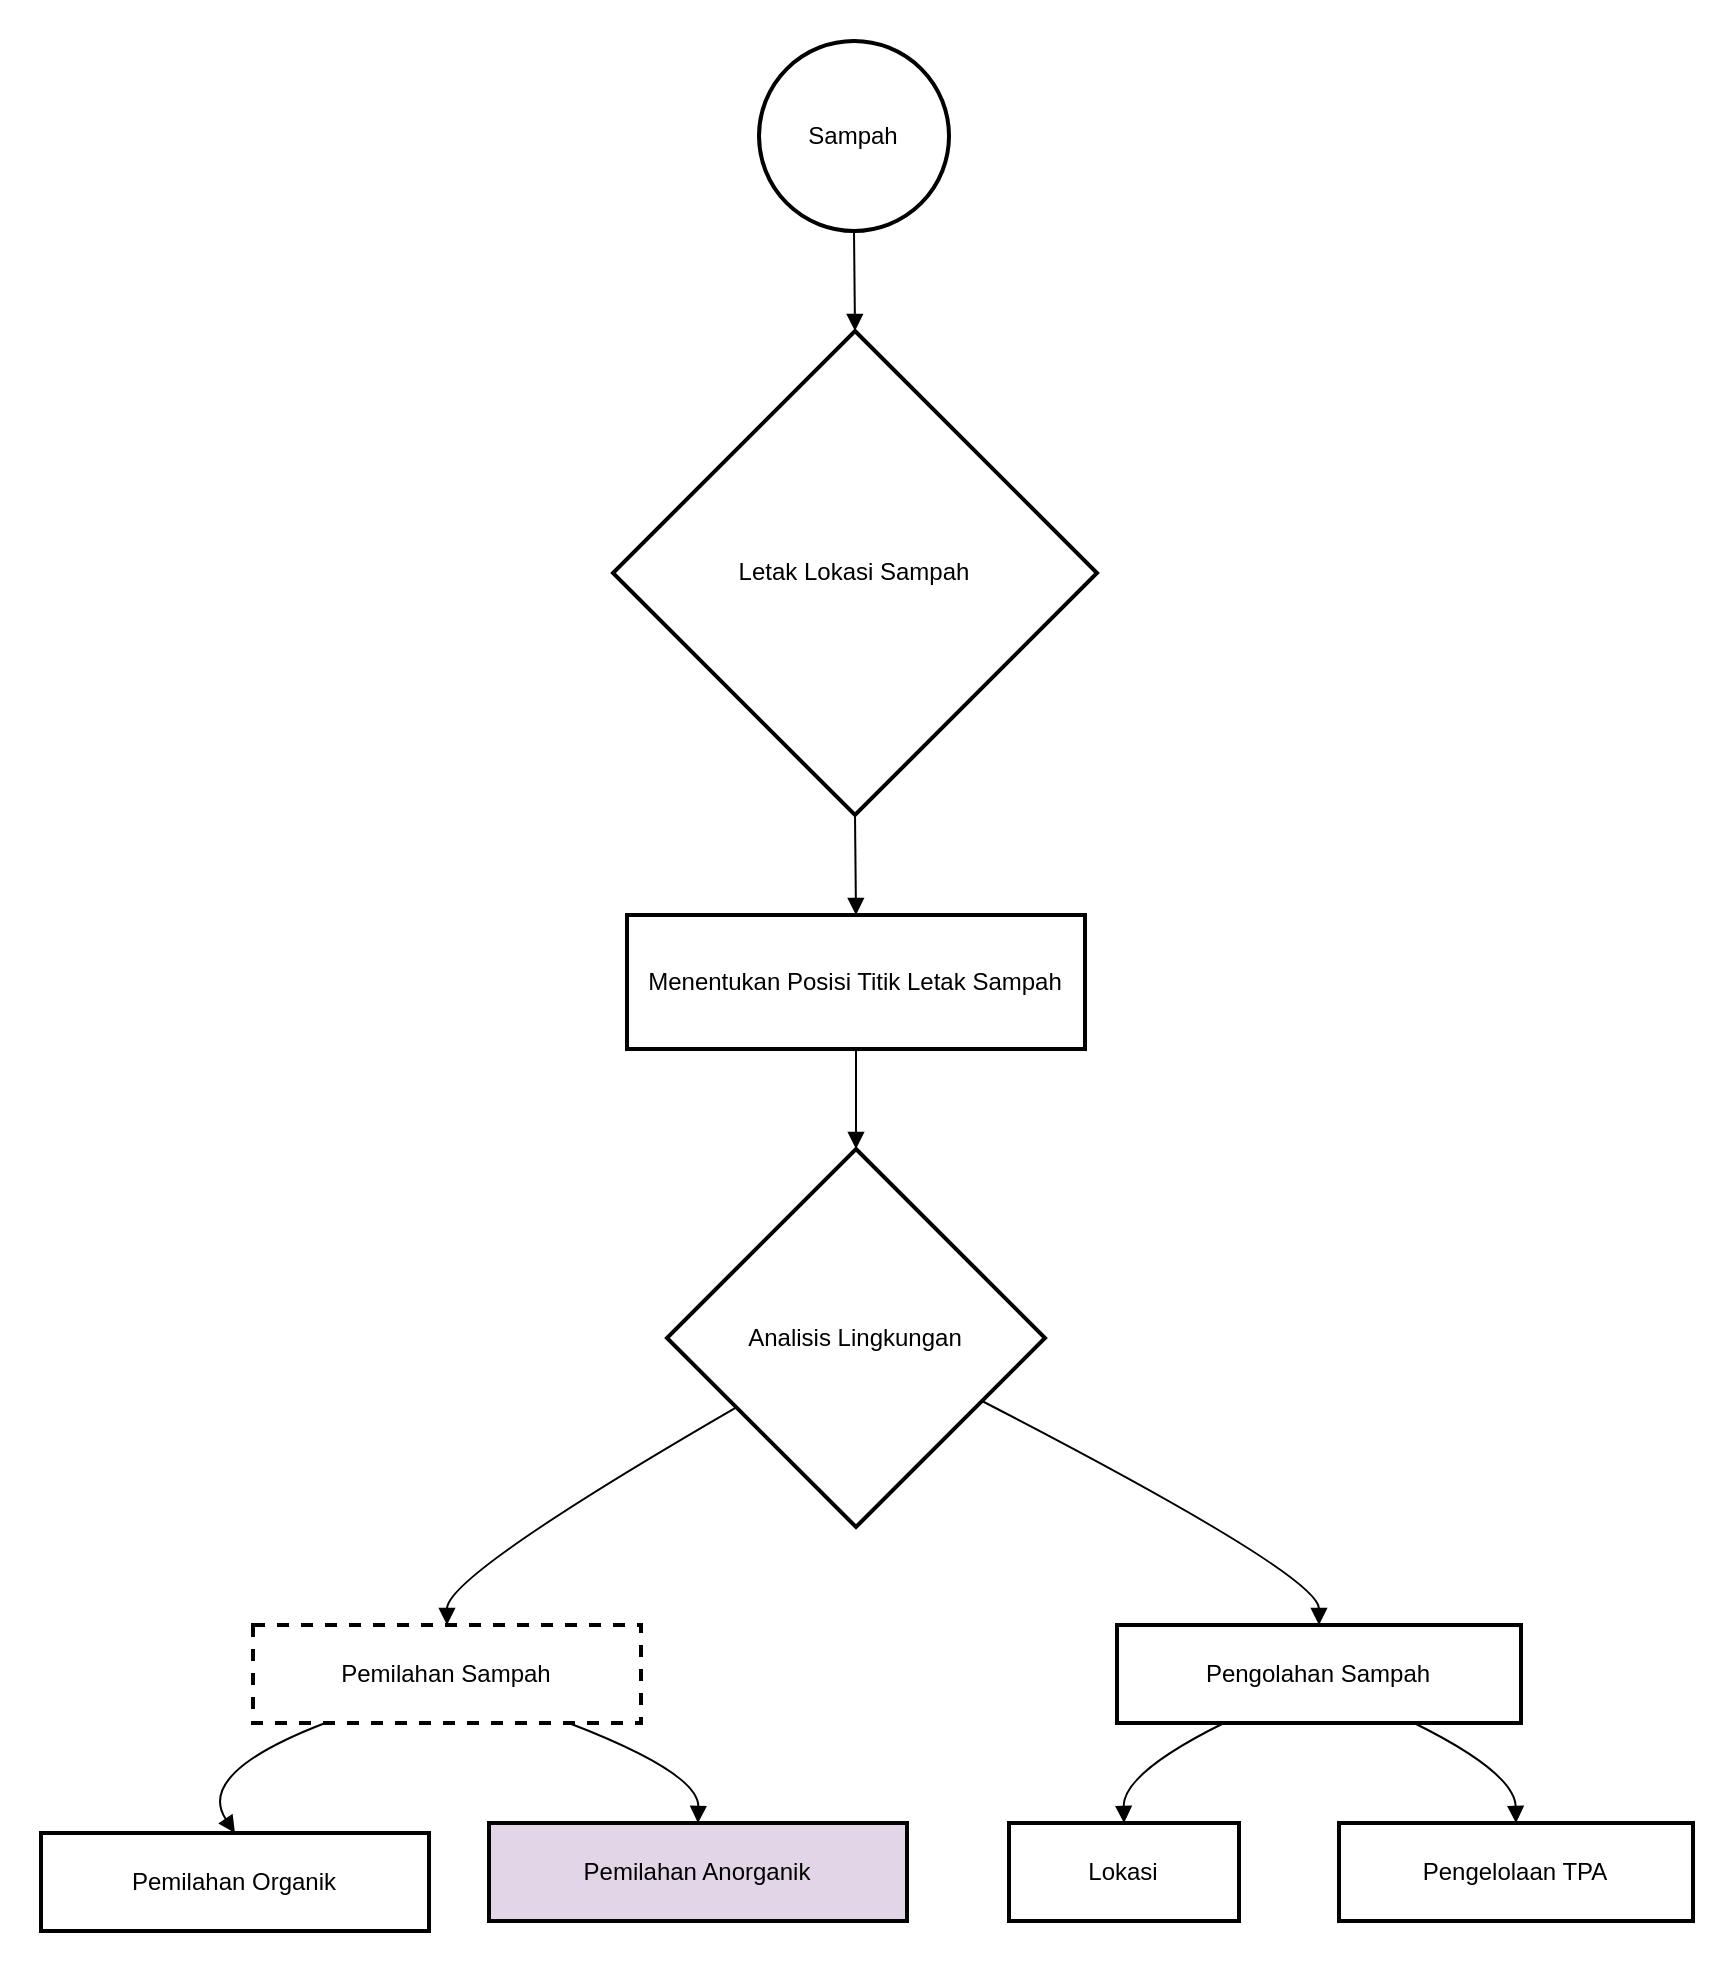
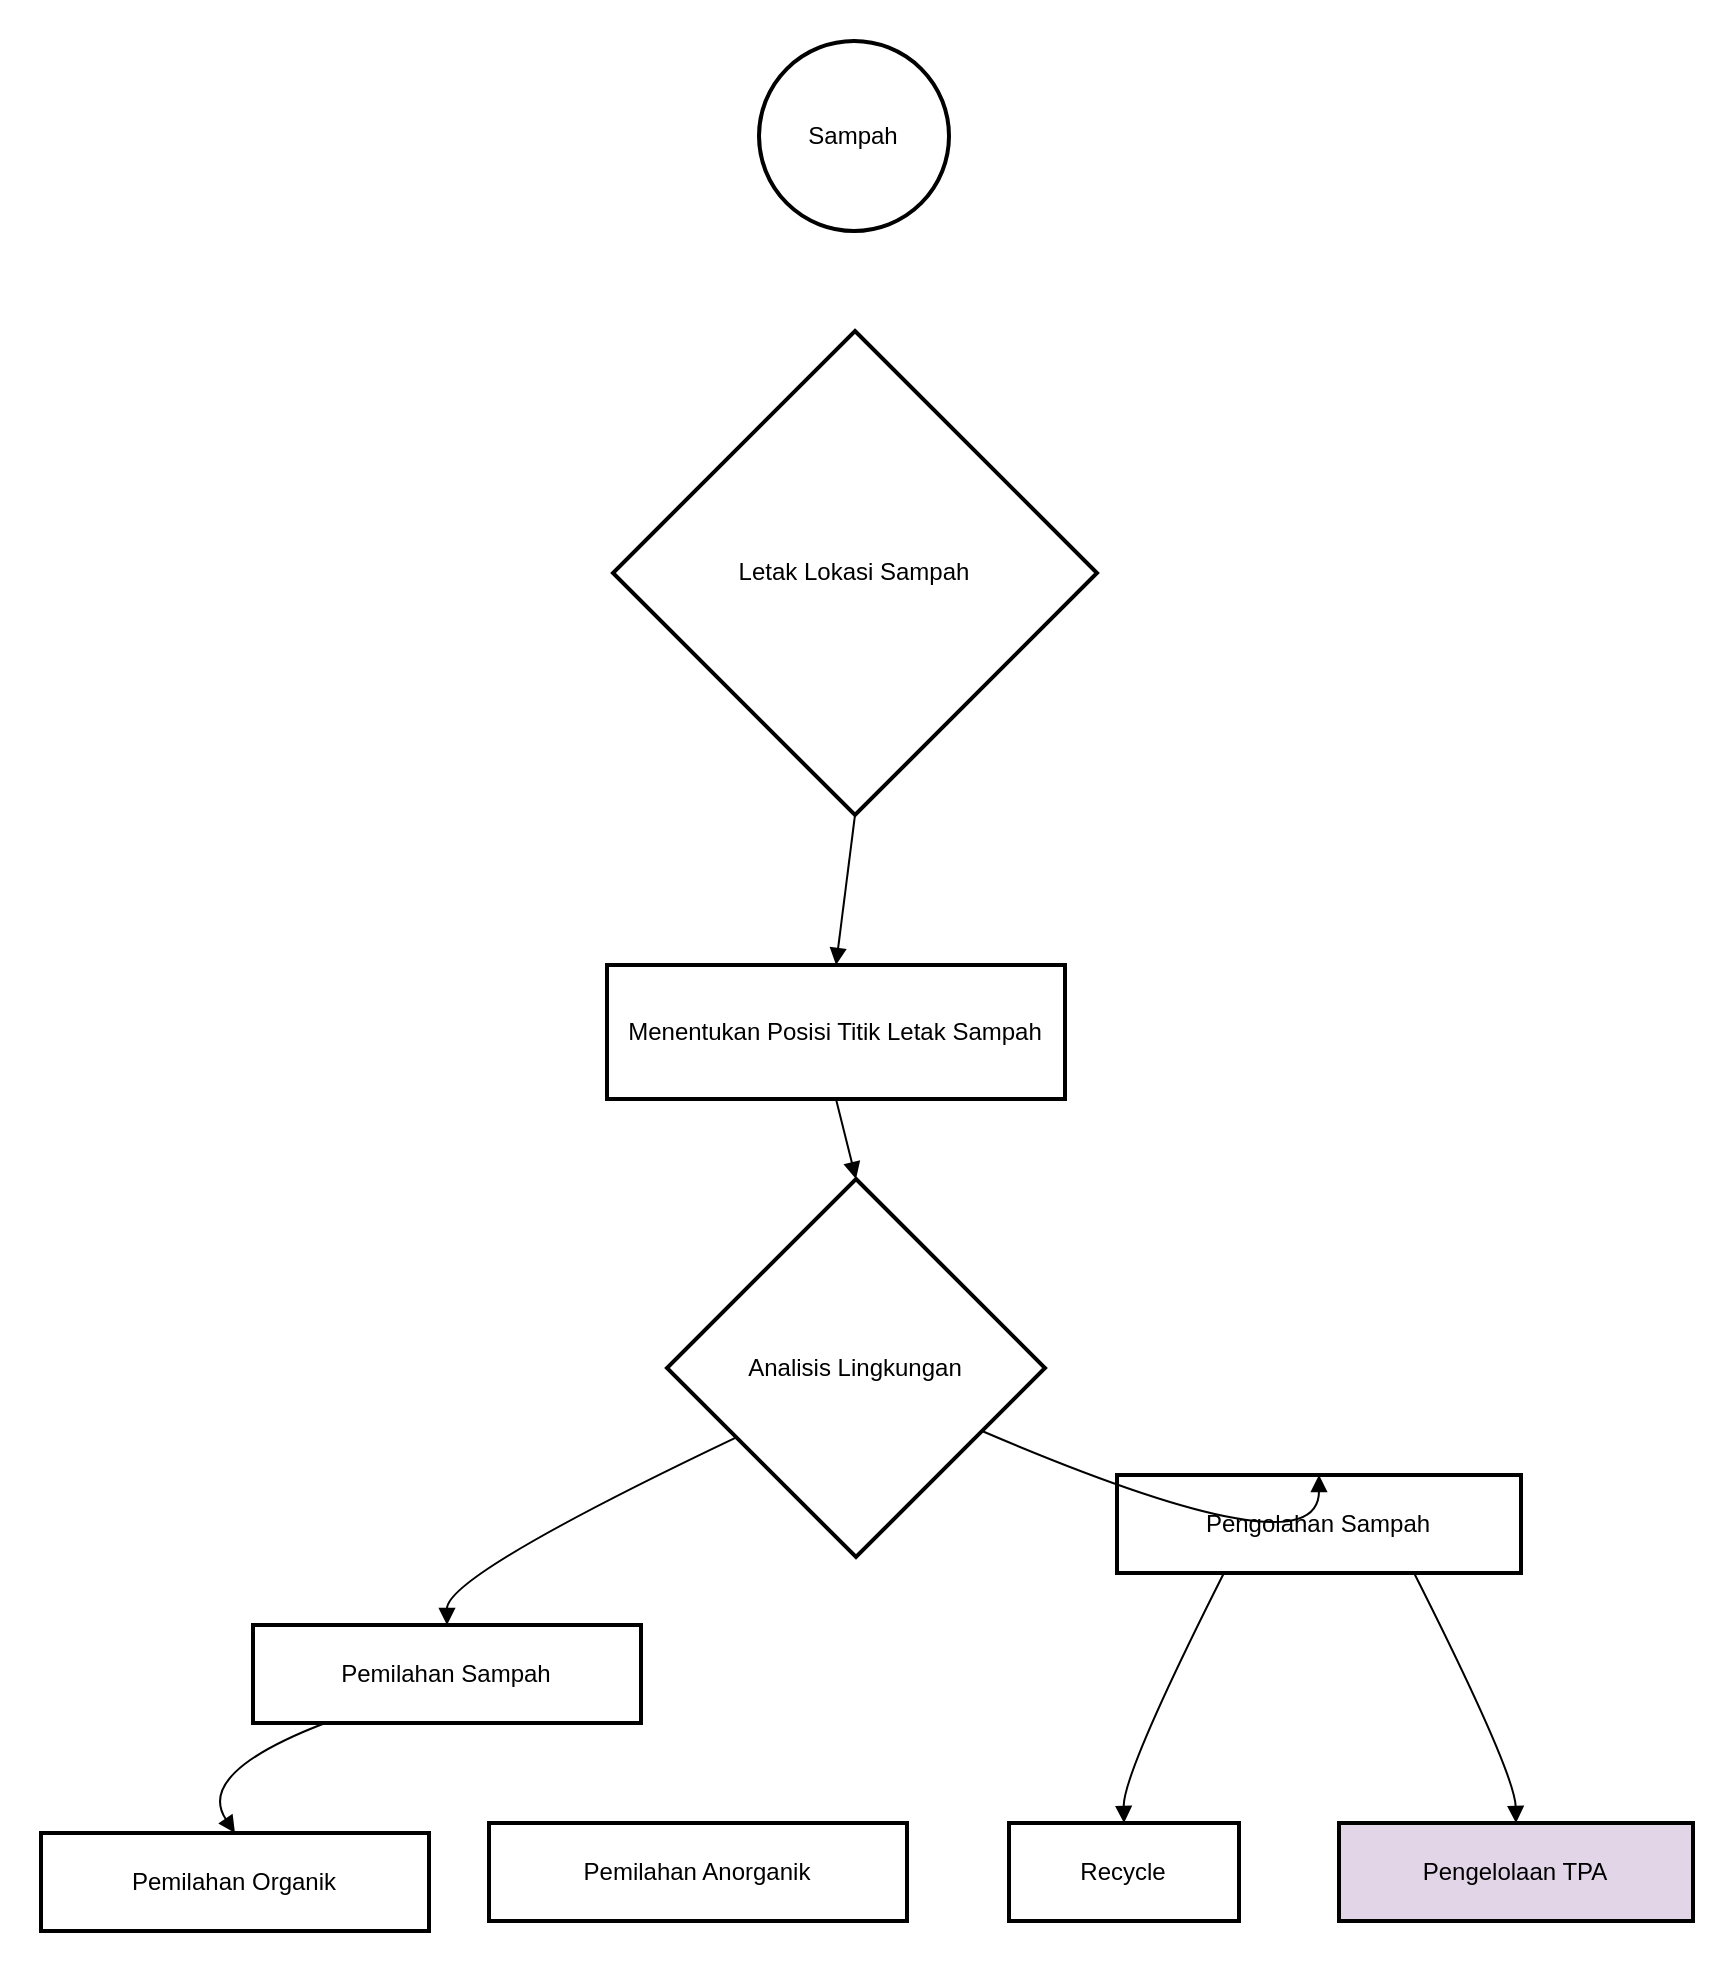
edge "Sampah" -> "Letak Lokasi Sampah": removed
node "Menentukan Posisi Titik Letak Sampah": moved (856, 982) -> (836, 1032)
node "Analisis Lingkungan": moved (856, 1338) -> (856, 1368)
node "Pemilahan Sampah": style dashed -> solid
node "Pengolahan Sampah": moved (1319, 1674) -> (1319, 1524)
edge "Pemilahan Sampah" -> "Pemilahan Anorganik": removed
node "Pemilahan Anorganik": fillcolor #e1d5e7 -> #ffffff
node "Pengelolaan TPA": fillcolor #ffffff -> #e1d5e7
node "Lokasi": label "Lokasi" -> "Recycle"
